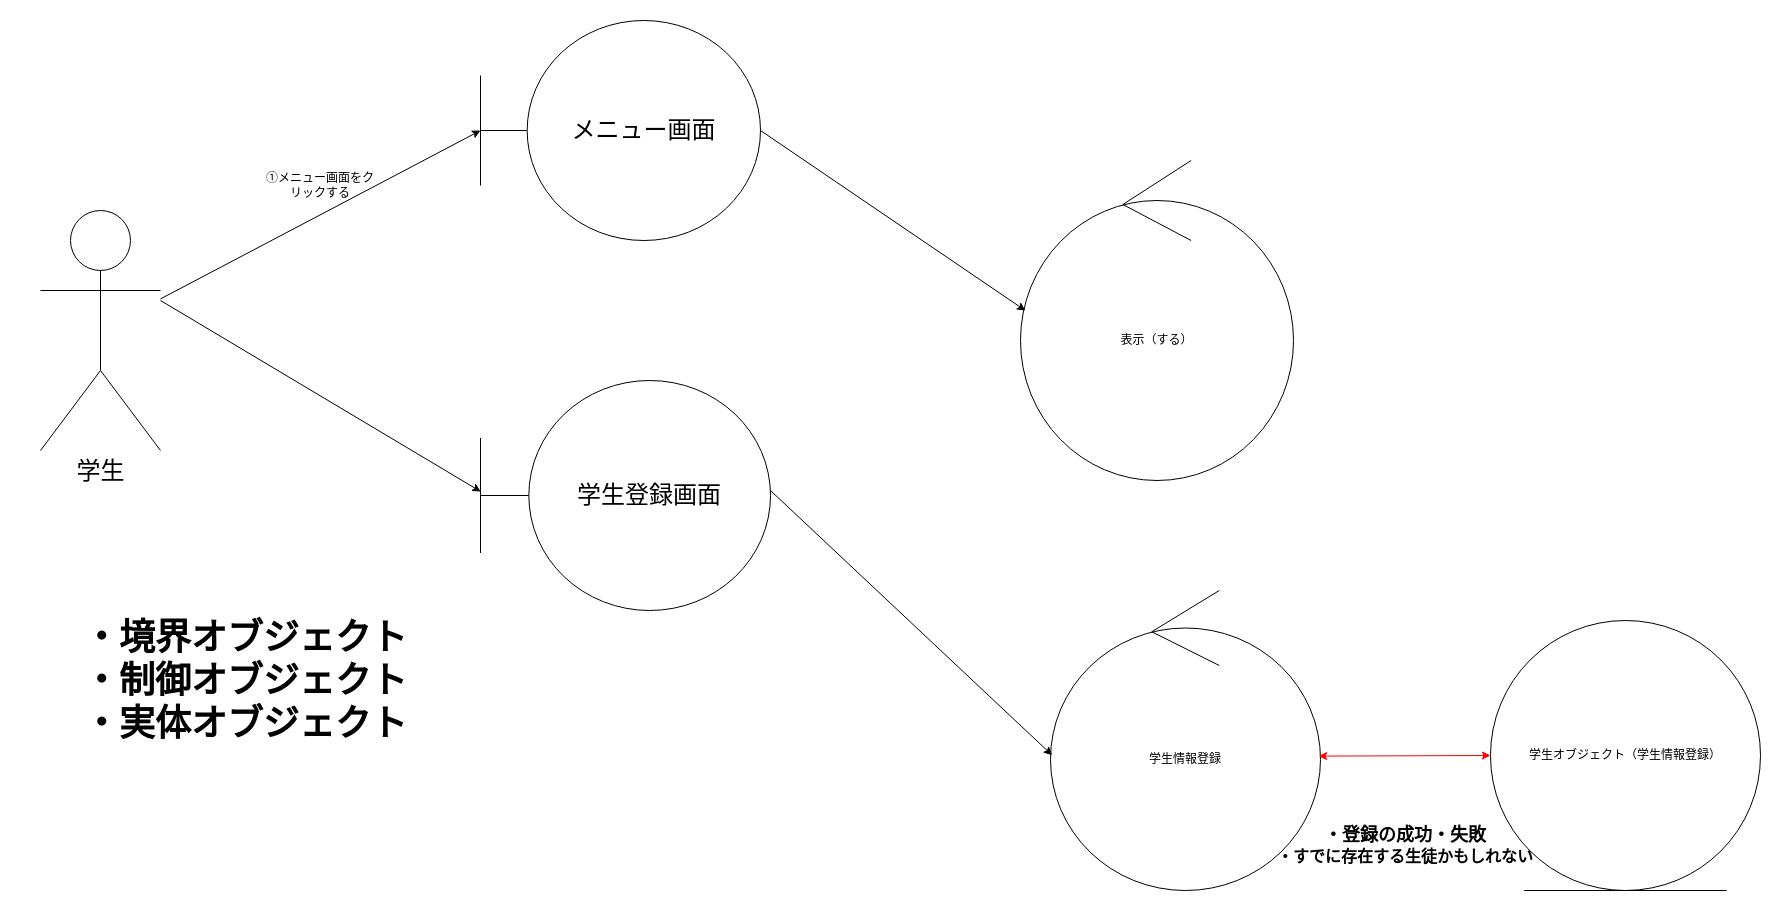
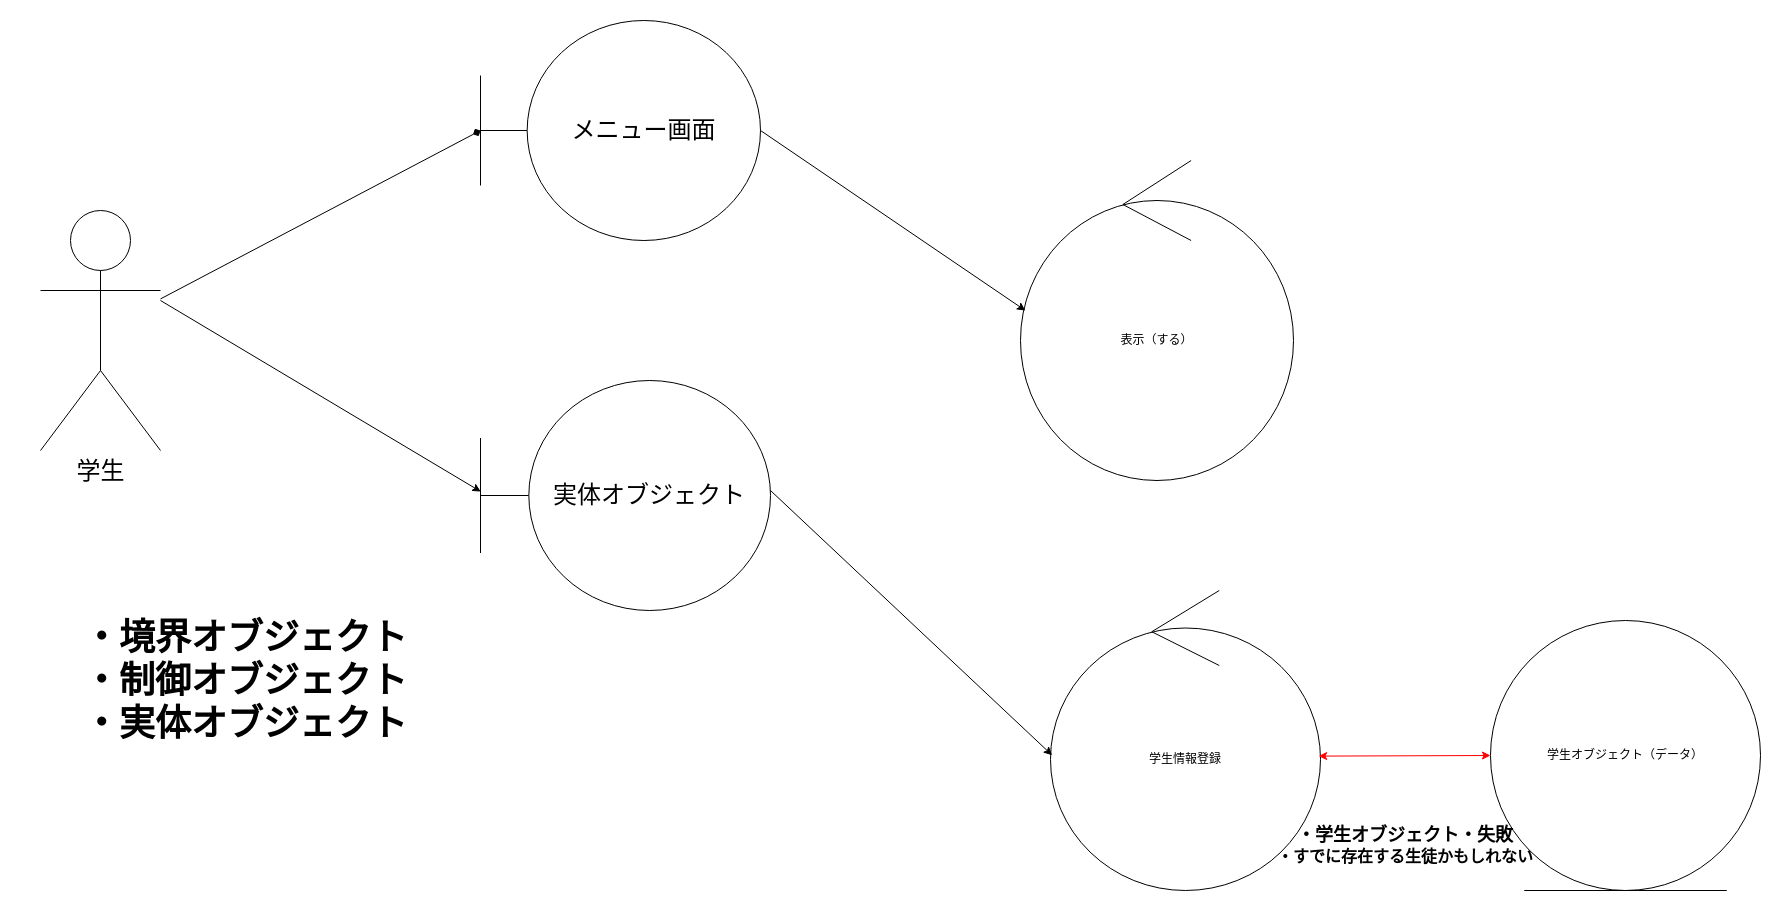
edge "学生" -> "メニュー画面": arrowhead classic -> diamond
node "①メニュー画面をクリックする": removed
node "学生登録画面": label "学生登録画面" -> "実体オブジェクト"
node "学生オブジェクト（学生情報登録）": label "学生オブジェクト（学生情報登録）" -> "学生オブジェクト（データ）"
node "・登録の成功・失敗 ・すでに存在する生徒かもしれない": label "・登録の成功・失敗 ・すでに存在する生徒かもしれない" -> "・学生オブジェクト・失敗 ・すでに存在する生徒かもしれない"
